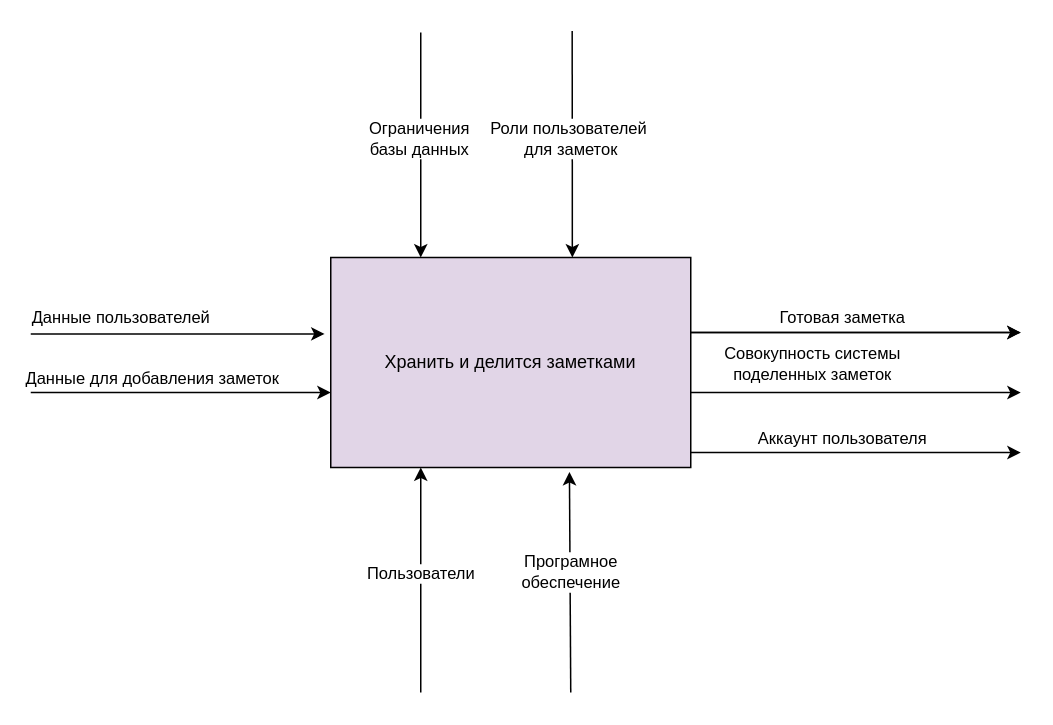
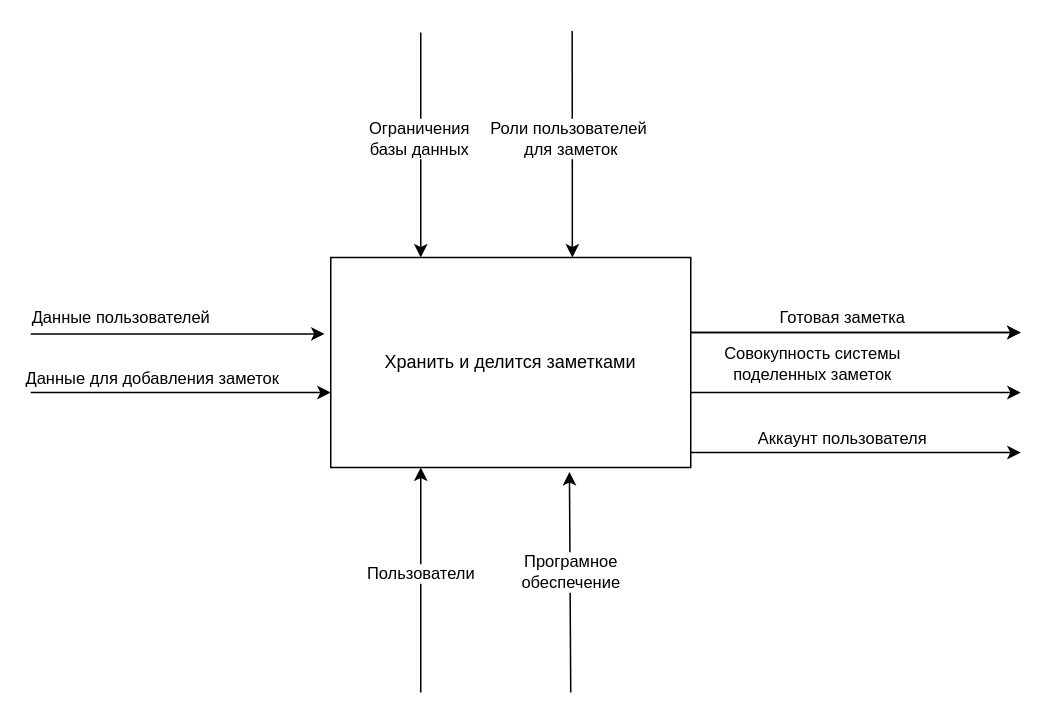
node "Хранить и делится заметками": fillcolor #e1d5e7 -> #ffffff
